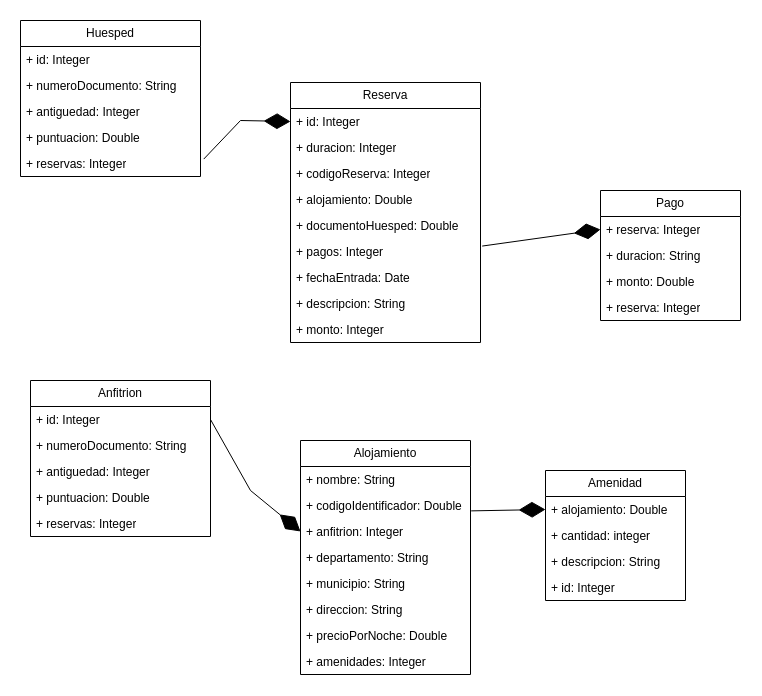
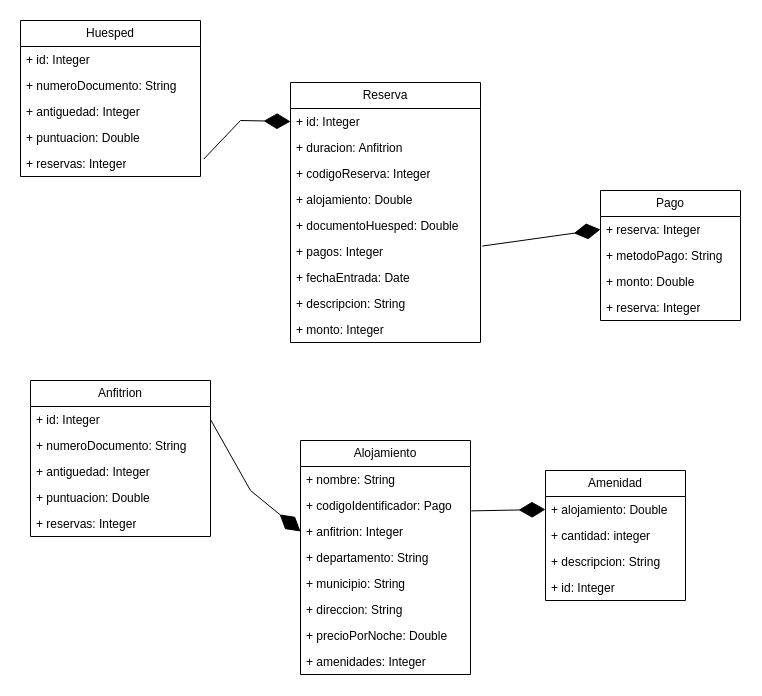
node "+ duracion: Integer": label "+ duracion: Integer" -> "+ duracion: Anfitrion"
node "+ duracion: String": label "+ duracion: String" -> "+ metodoPago: String"
node "+ codigoIdentificador: Double": label "+ codigoIdentificador: Double" -> "+ codigoIdentificador: Pago"
